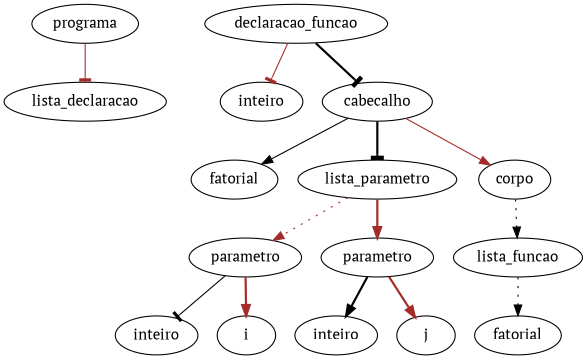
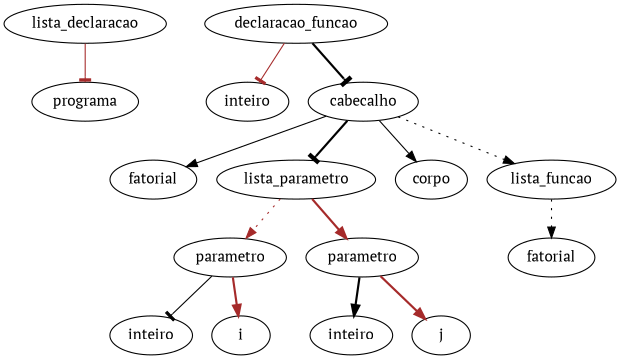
edge "programa" -> "lista_declaracao": reversed
edge "cabecalho" -> "corpo": color brown -> black
edge "corpo" -> "lista_funcao": now "cabecalho" -> "lista_funcao"
